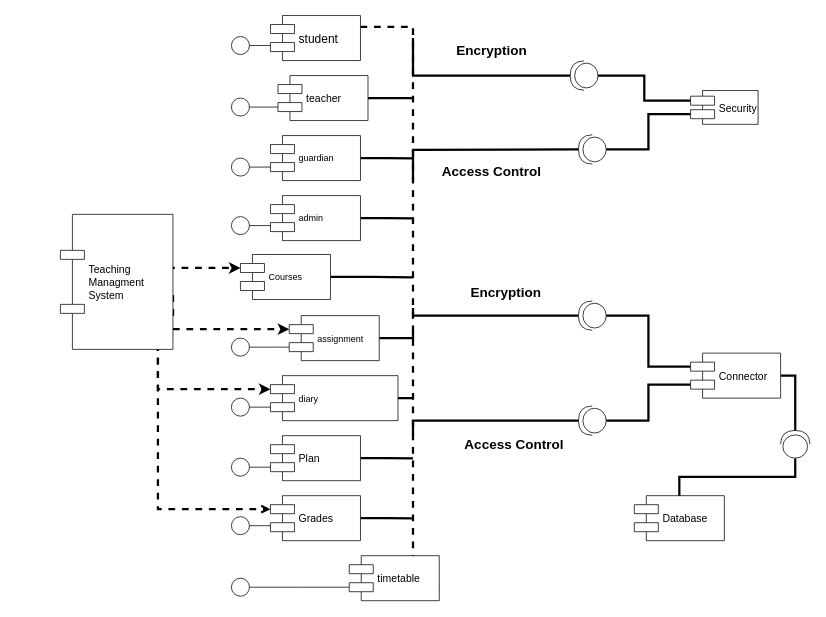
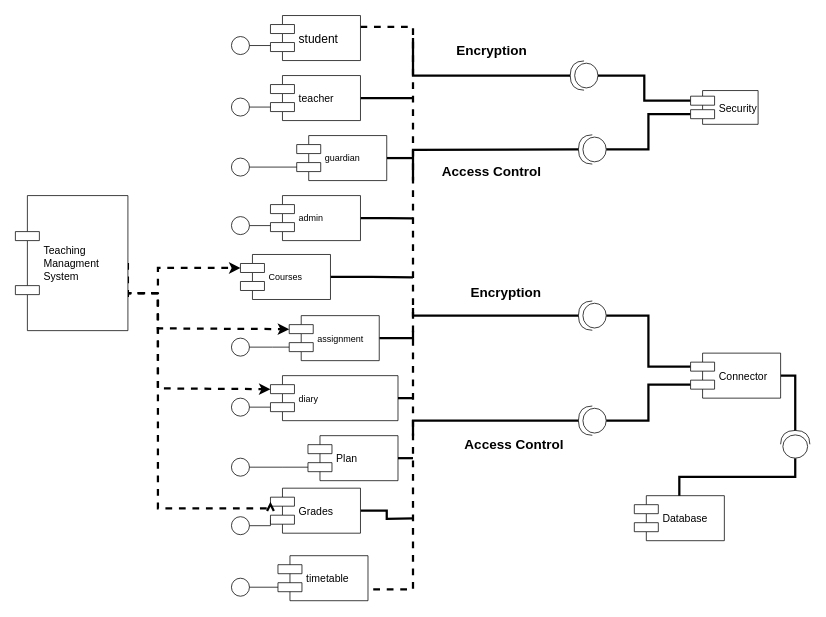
node "teacher": moved (323, 98) -> (315, 98)
node "guardian": moved (315, 158) -> (342, 158)
node "Teaching Managment System": moved (117, 282) -> (72, 263)
node "Plan": moved (315, 458) -> (353, 458)
node "Grades": moved (315, 518) -> (315, 510)
node "timetable": moved (394, 578) -> (323, 578)
